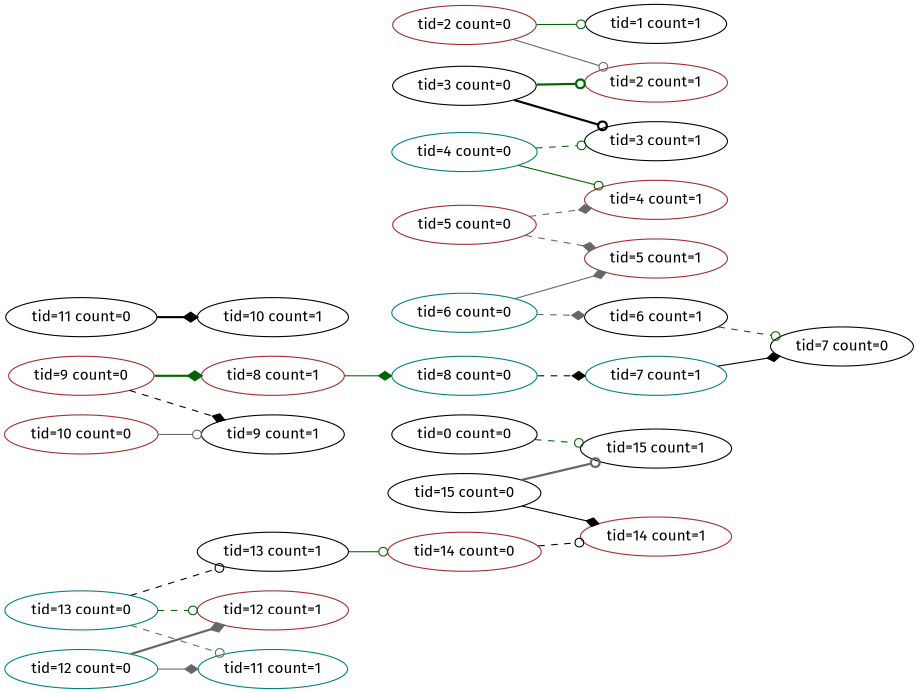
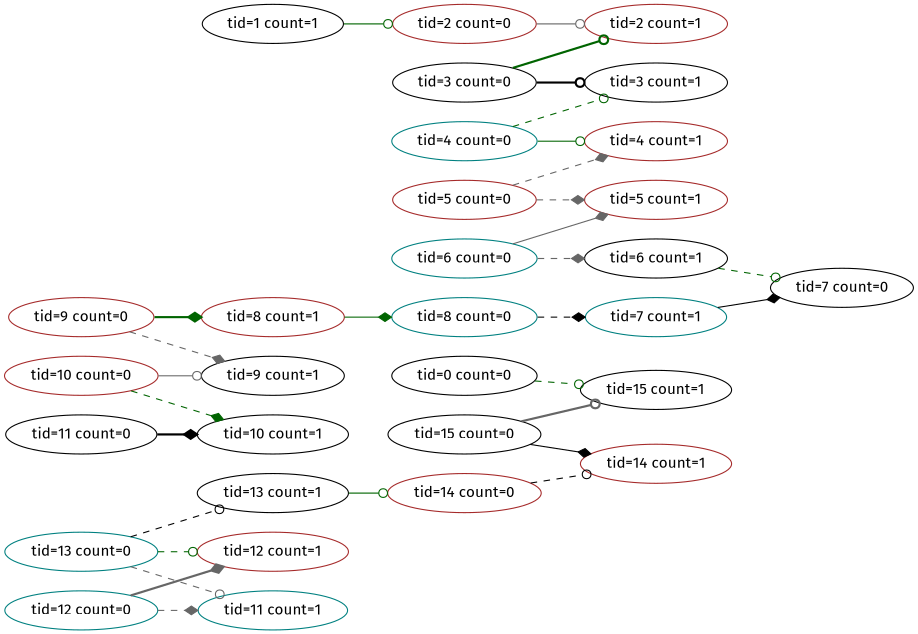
edge "tid=2 count=0" -> "tid=1 count=1": reversed
edge "tid=9 count=0" -> "tid=9 count=1": color black -> gray40
edge "tid=10 count=0" -> "tid=10 count=1": added
edge "tid=12 count=0" -> "tid=11 count=1": style solid -> dashed
